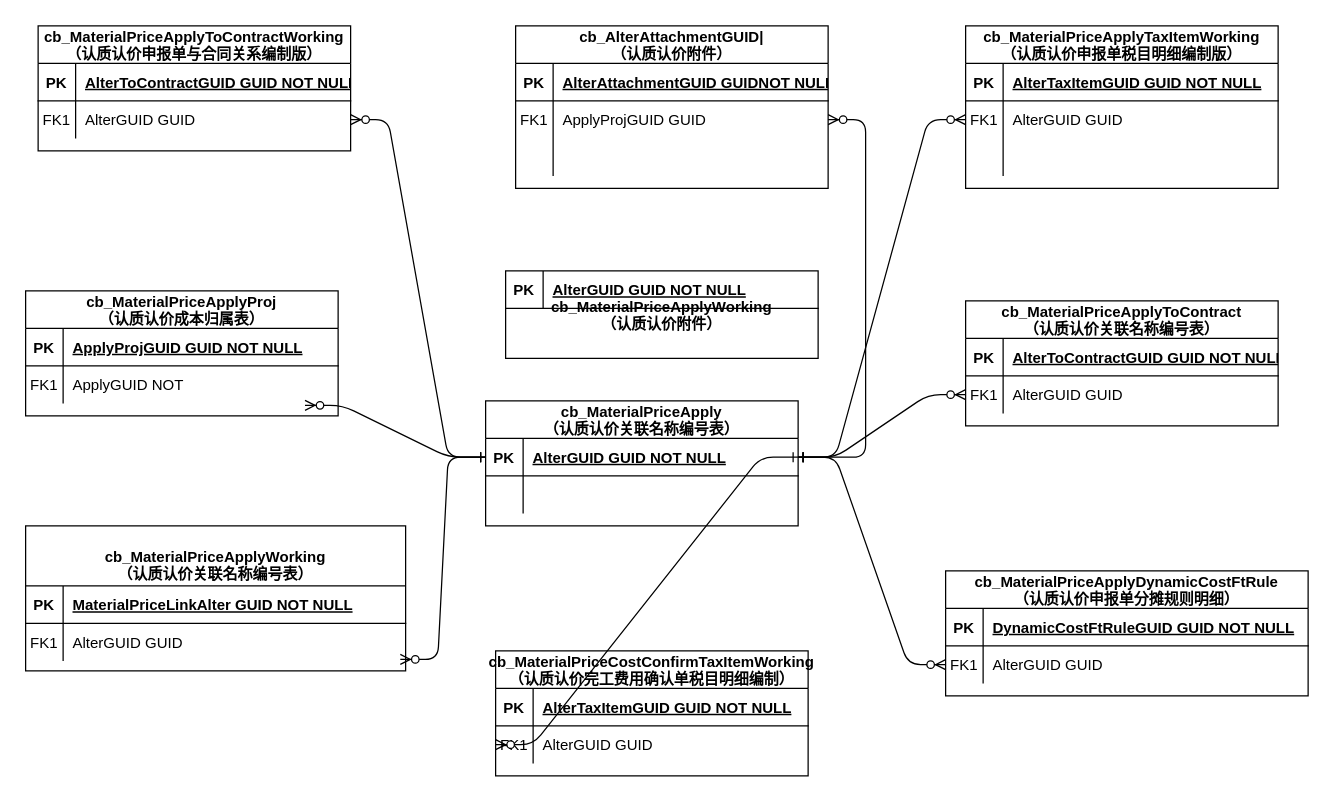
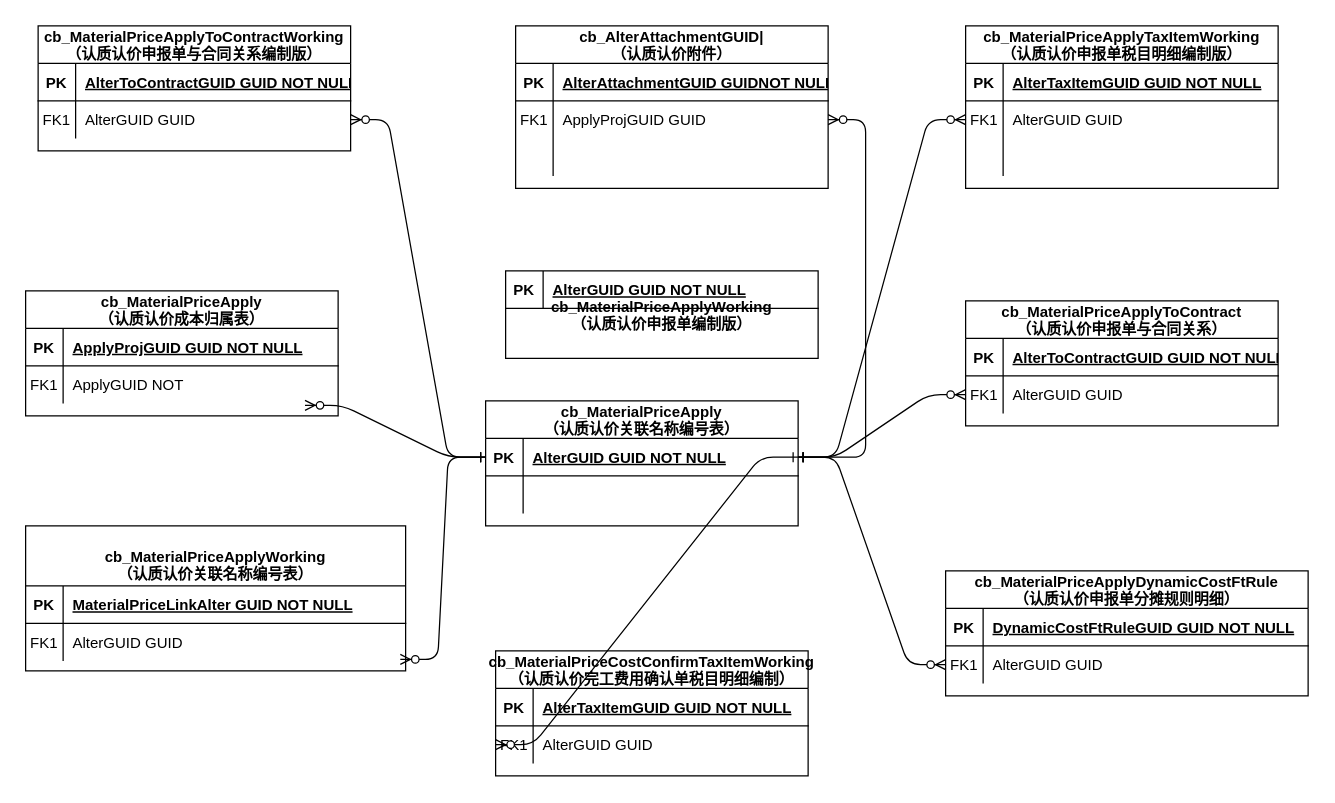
node "cb_MaterialPriceApplyProj （认质认价成本归属表）": label "cb_MaterialPriceApplyProj （认质认价成本归属表）" -> "cb_MaterialPriceApply （认质认价成本归属表）"
node "cb_MaterialPriceApplyWorking （认质认价附件）": label "cb_MaterialPriceApplyWorking （认质认价附件）" -> "cb_MaterialPriceApplyWorking （认质认价申报单编制版）"
node "cb_MaterialPriceApplyToContract （认质认价关联名称编号表）": label "cb_MaterialPriceApplyToContract （认质认价关联名称编号表）" -> "cb_MaterialPriceApplyToContract （认质认价申报单与合同关系）"
